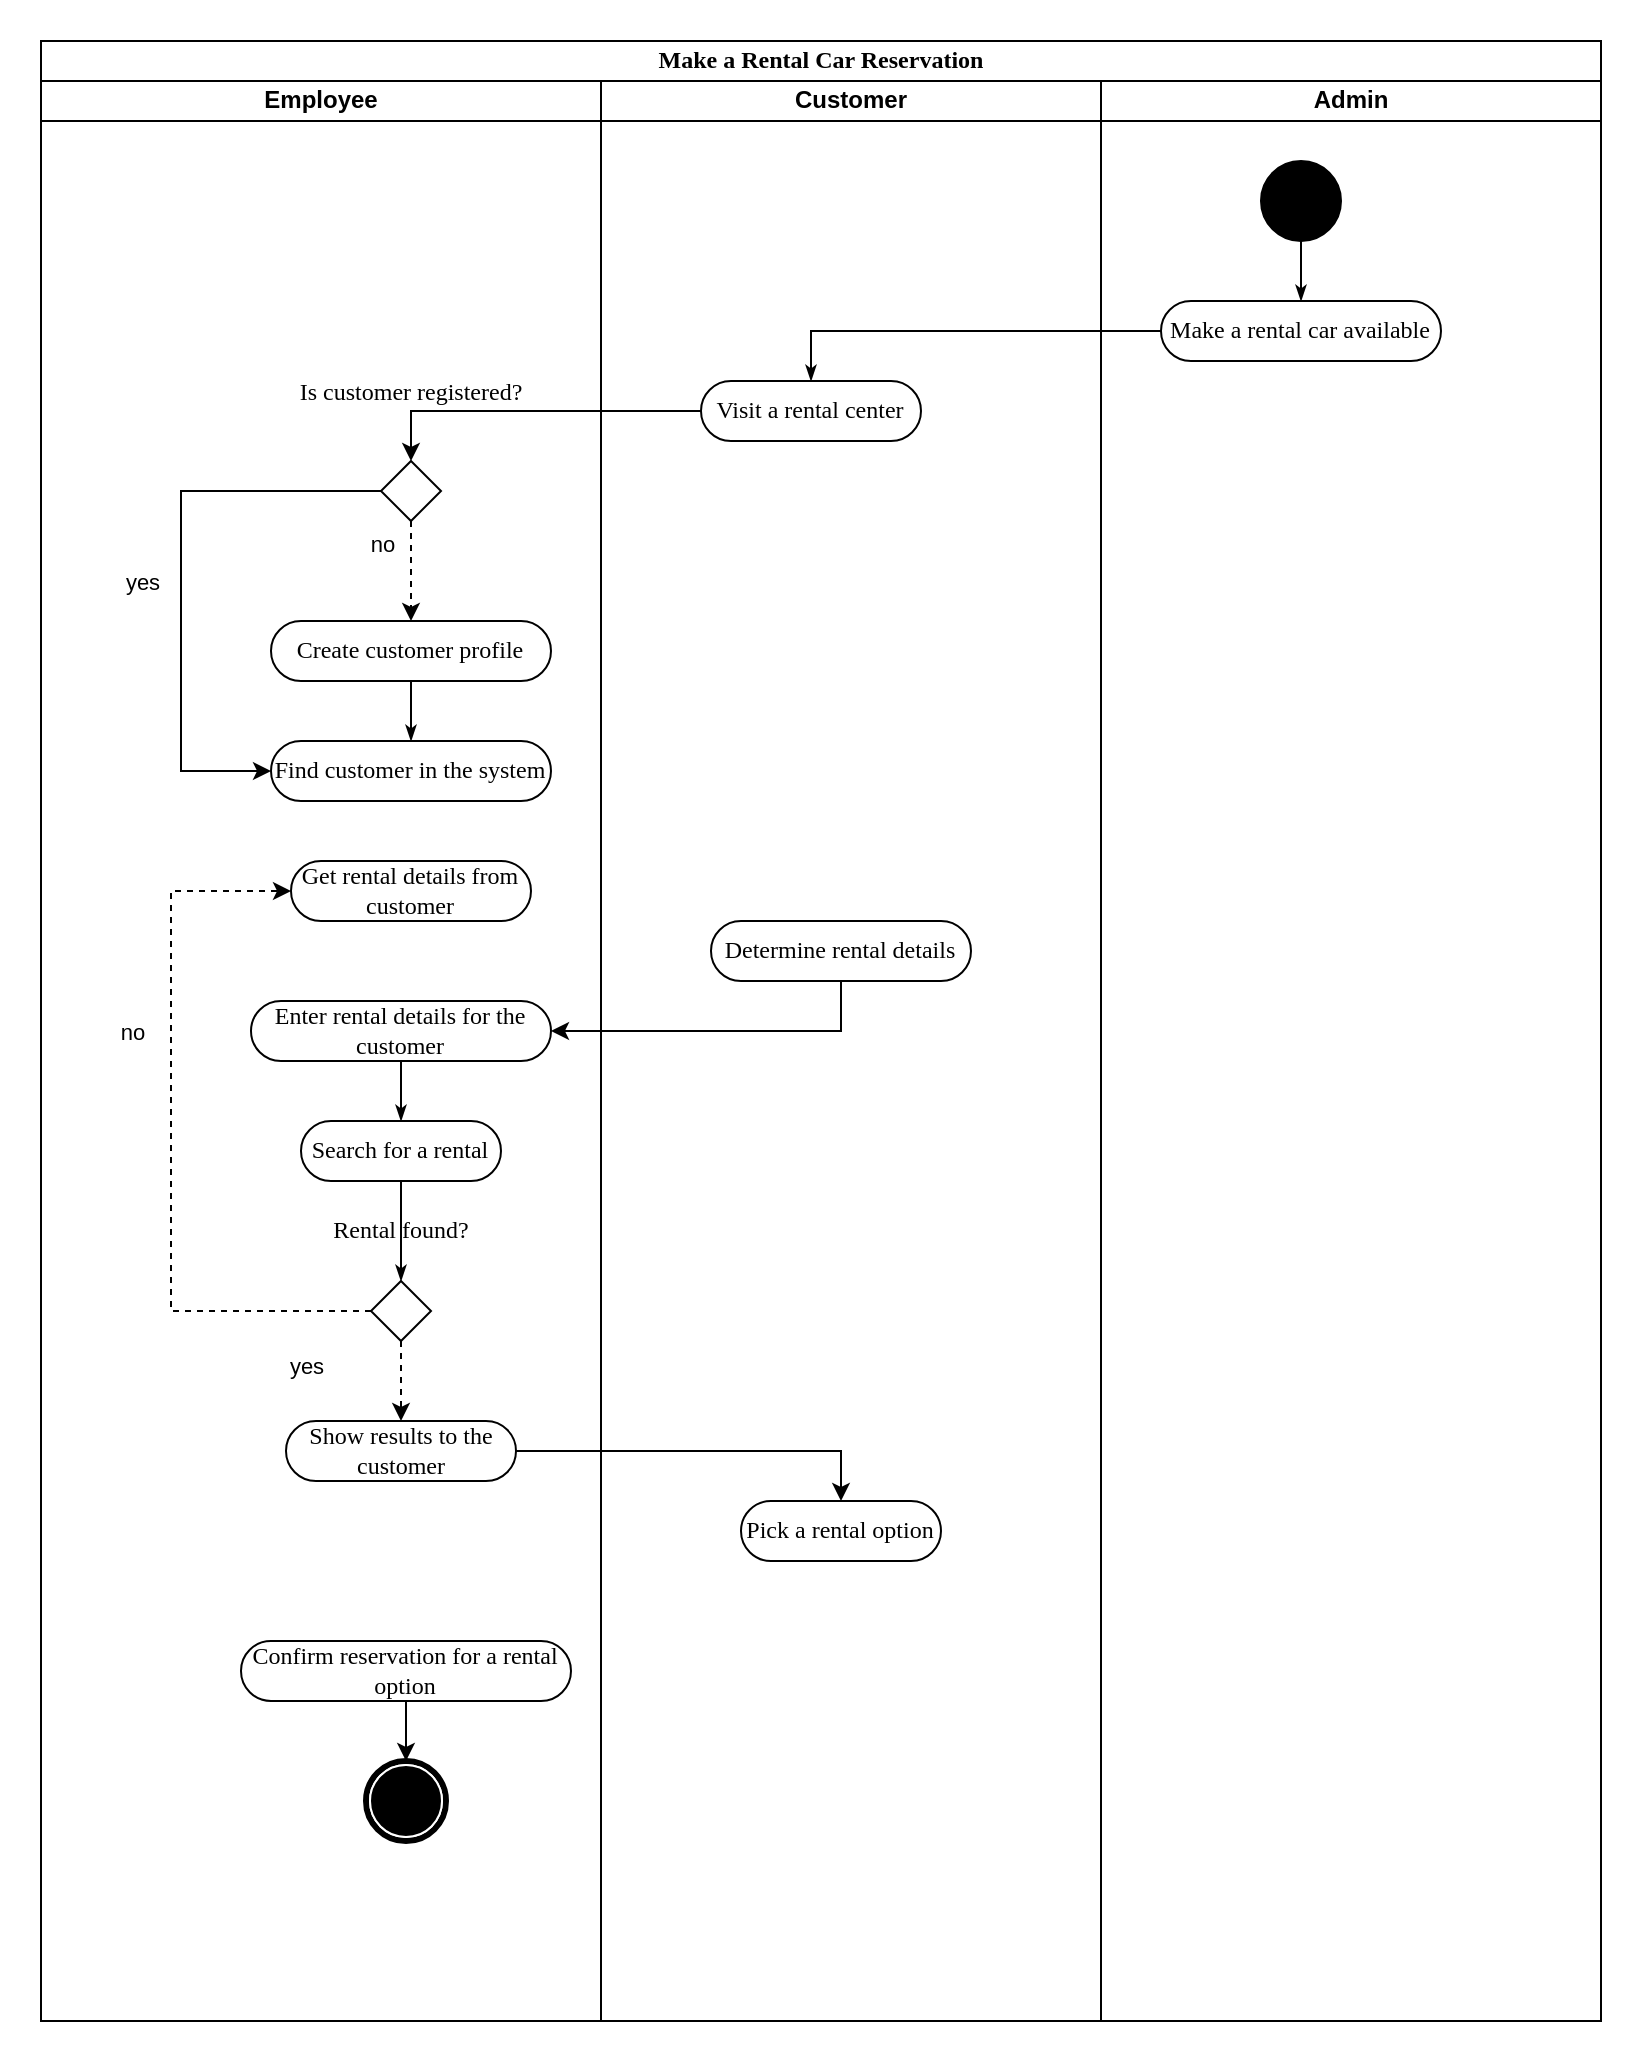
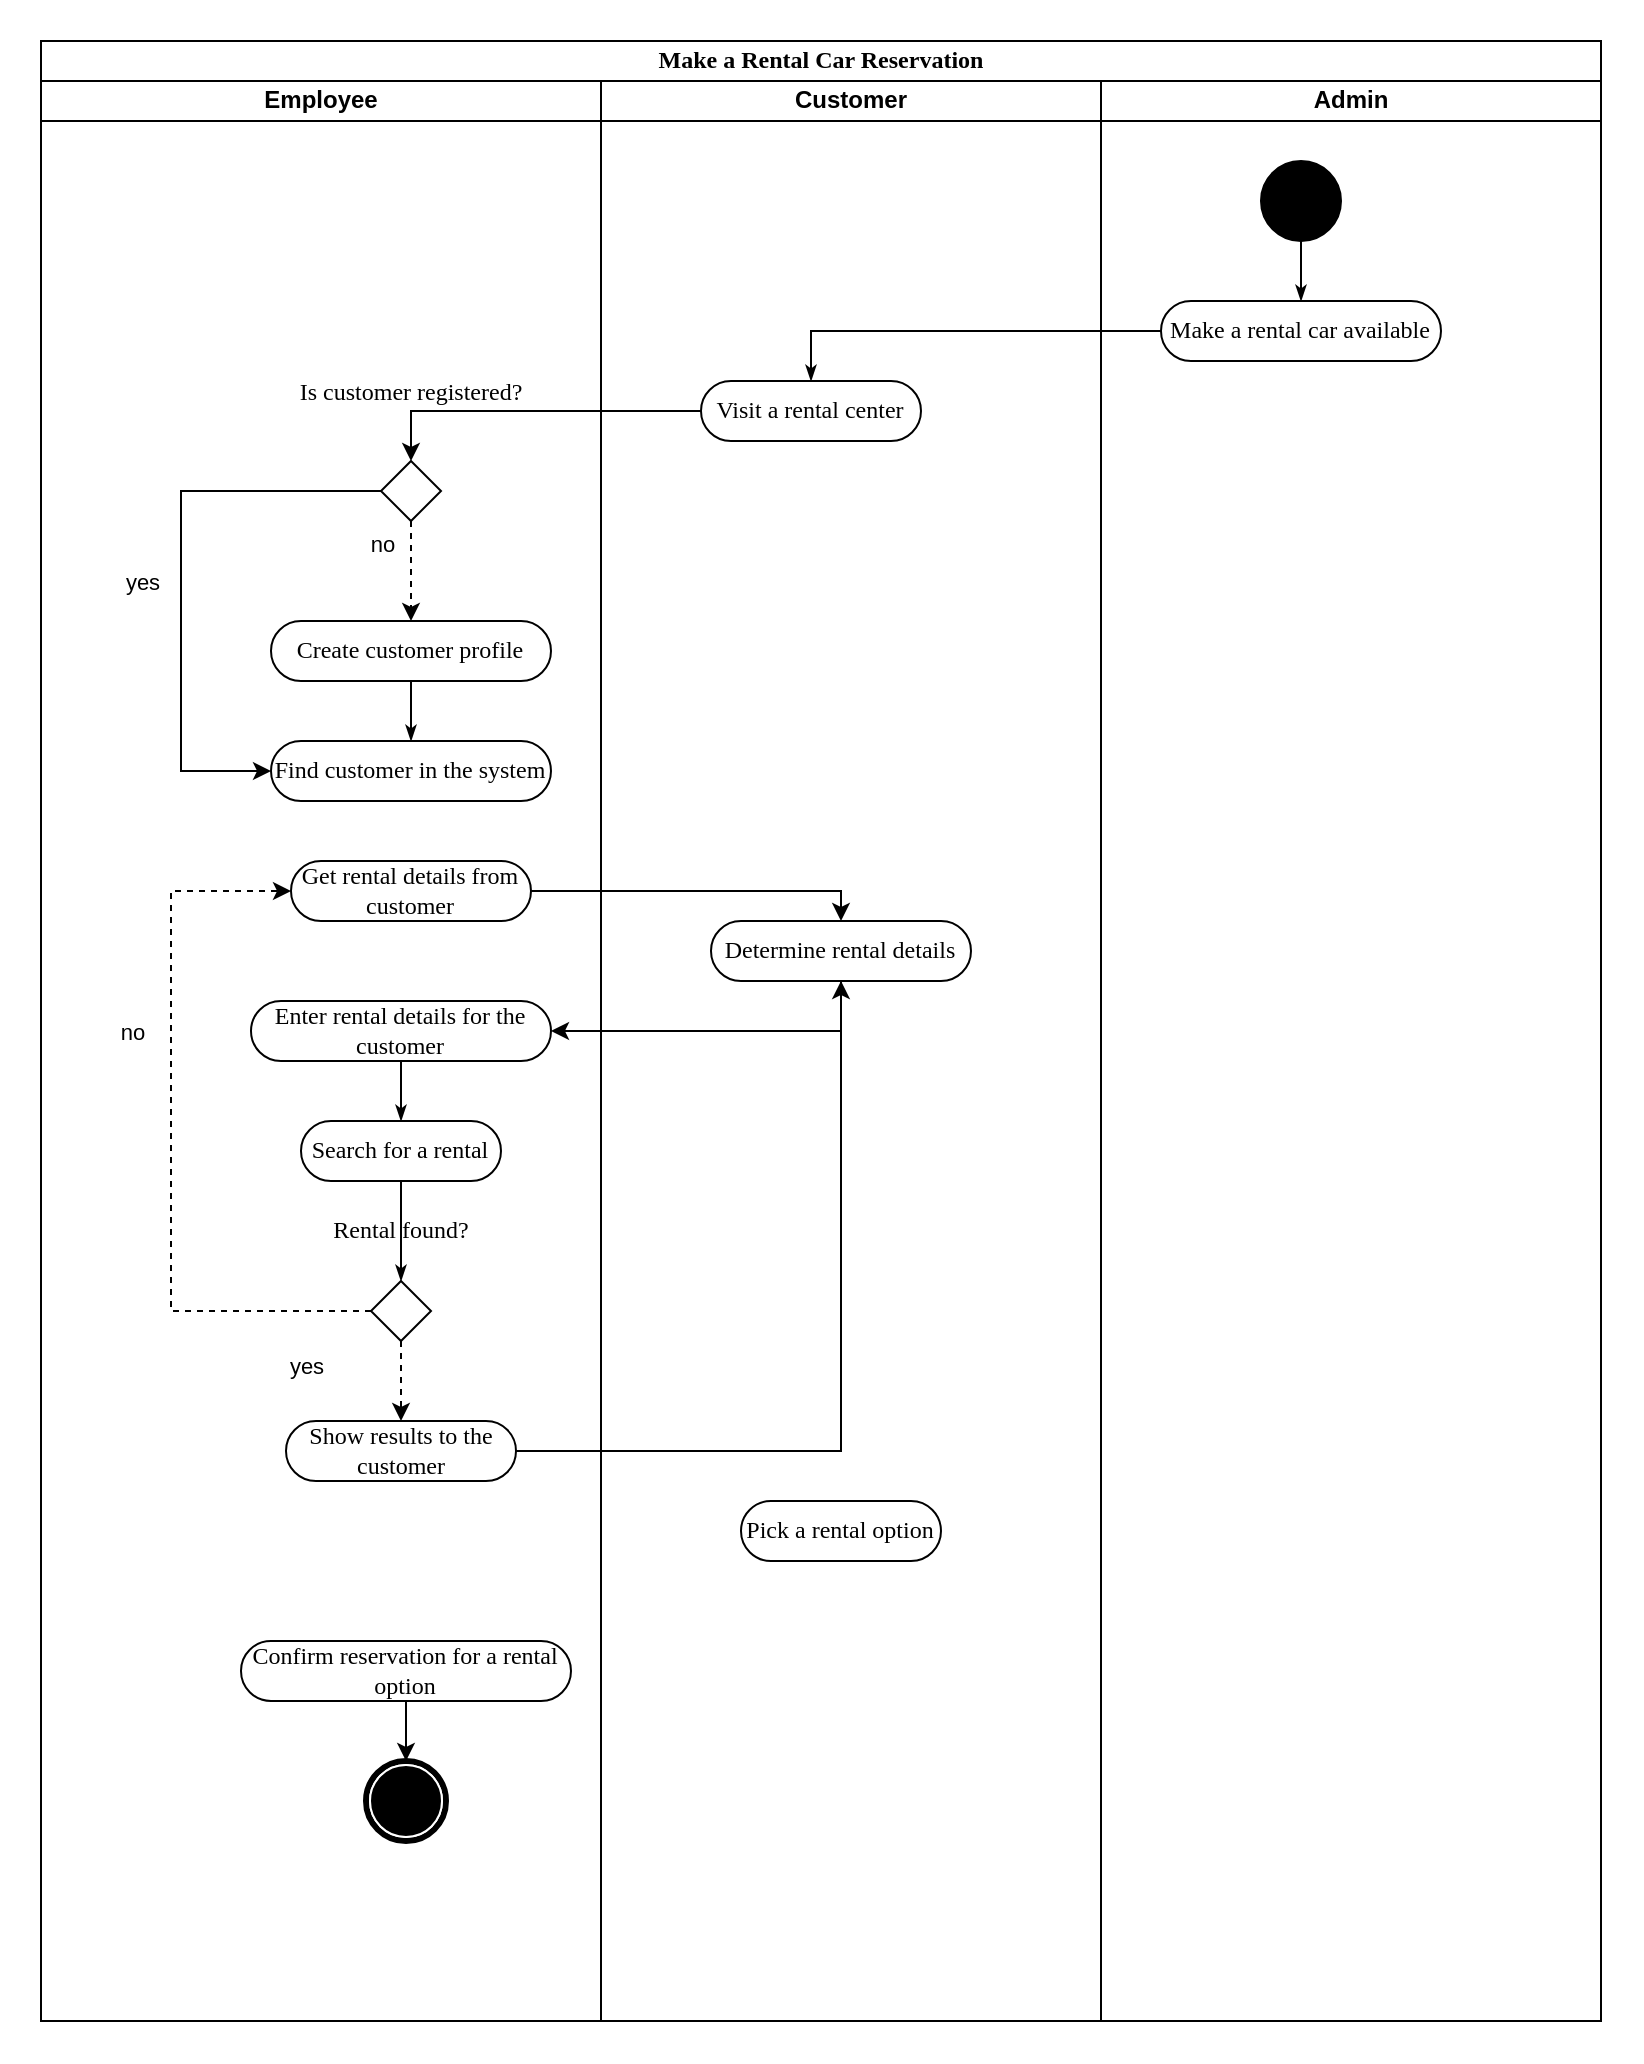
edge "Get rental details from customer" -> "Determine rental details": added
edge "Show results to the customer" -> "Pick a rental option": now "Show results to the customer" -> "Determine rental details"
